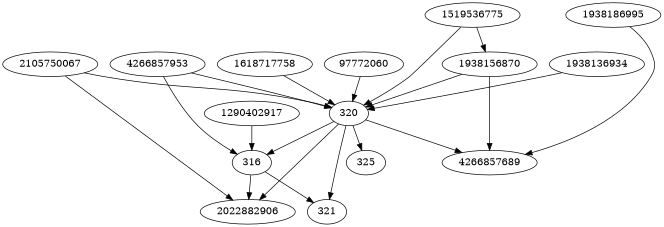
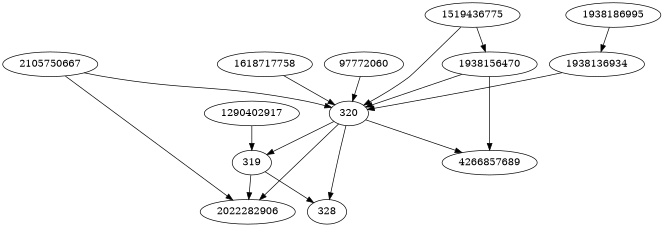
node "1519536775": label "1519536775" -> "1519436775"
node "2105750067": label "2105750067" -> "2105750667"
node "4266857953": removed
node "1938156870": label "1938156870" -> "1938156470"
edge "1938186995" -> "4266857689": now "1938186995" -> "1938136934"
node "316": label "316" -> "319"
node "325": removed
node "2022882906": label "2022882906" -> "2022282906"
node "321": label "321" -> "328"
